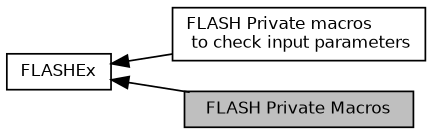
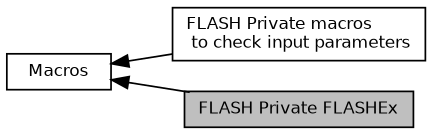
node "FLASHEx": label "FLASHEx" -> "Macros"
node "FLASH Private Macros": label "FLASH Private Macros" -> "FLASH Private FLASHEx"
